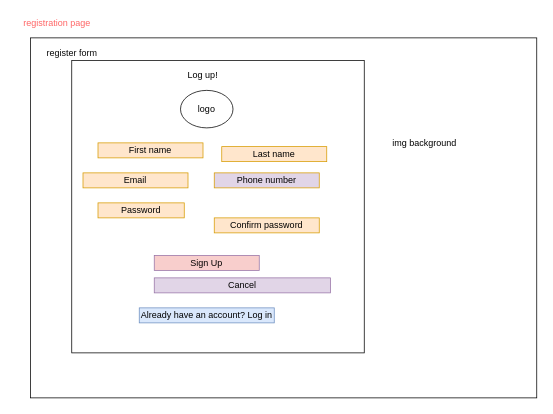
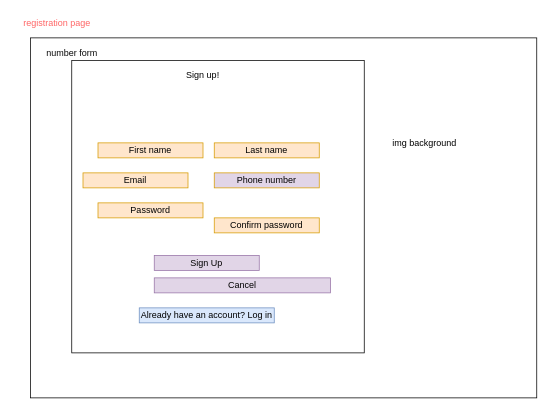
node "register form": label "register form" -> "number form"
node "Log up!": label "Log up!" -> "Sign up!"
node "logo": removed
node "Last name": moved (274, 154) -> (267, 150)
node "Password": size 86x15 -> 105x15
node "Sign Up": fillcolor #f8cecc -> #e1d5e7
